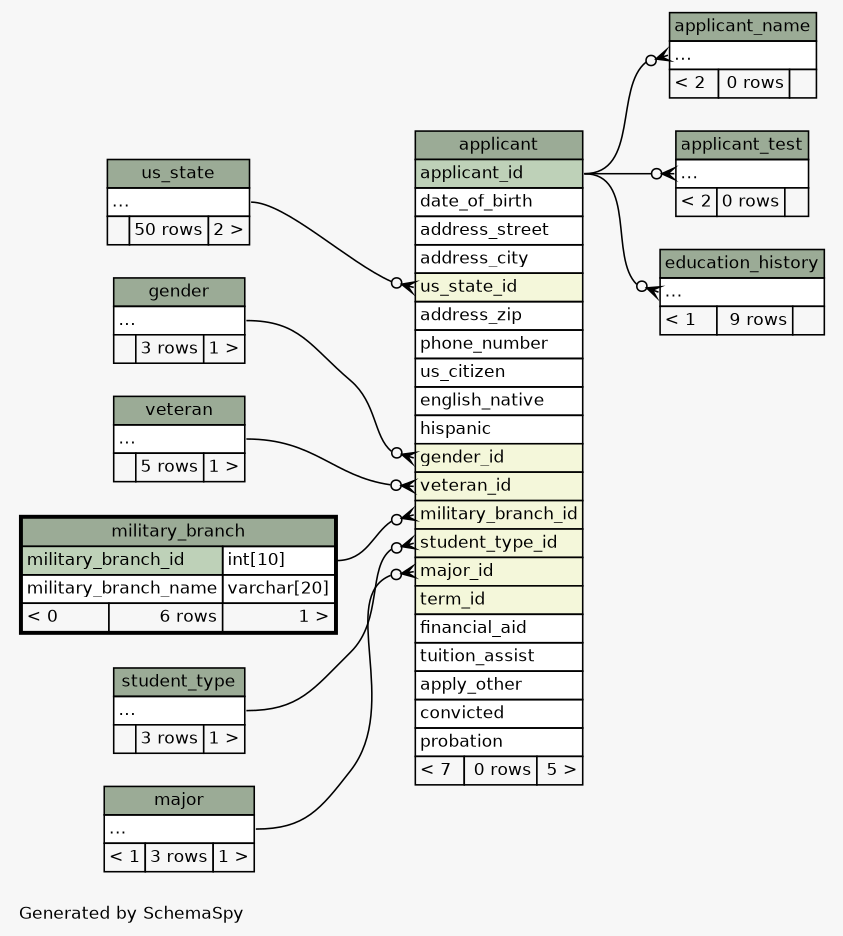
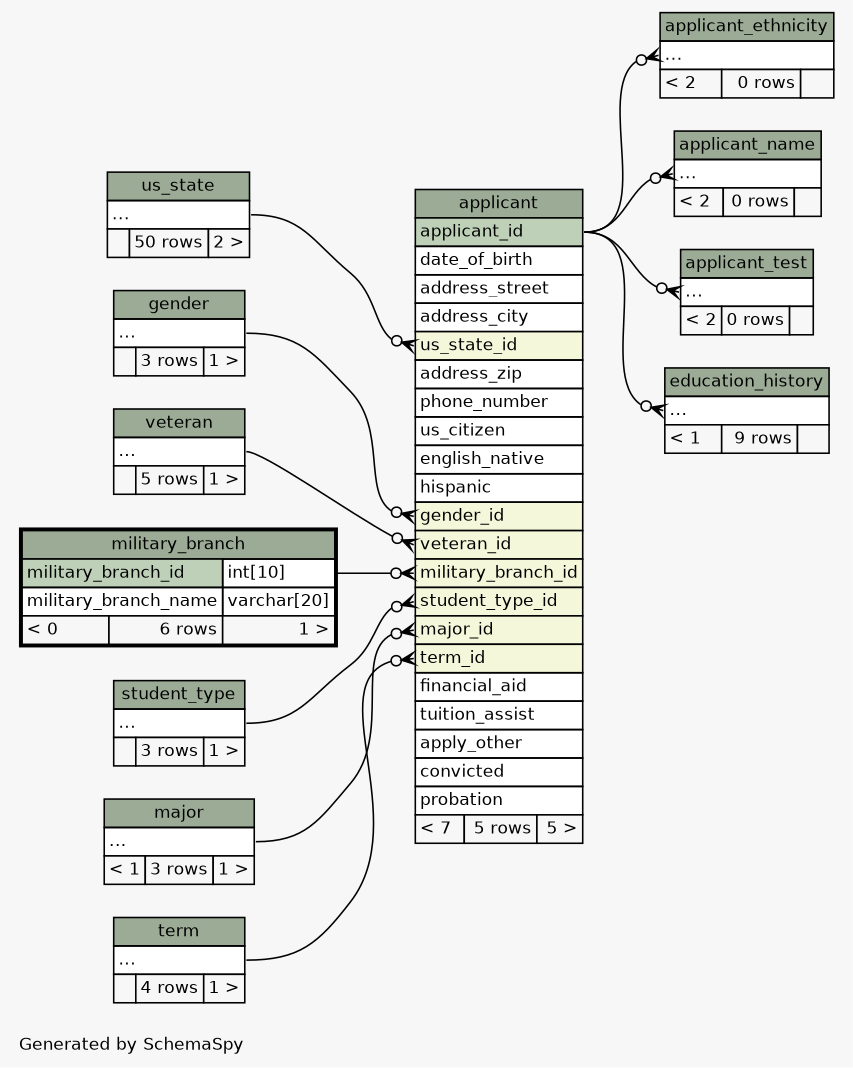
node "applicant_ethnicity": added
node "applicant": text "0 rows" -> "5 rows"
node "term": added
